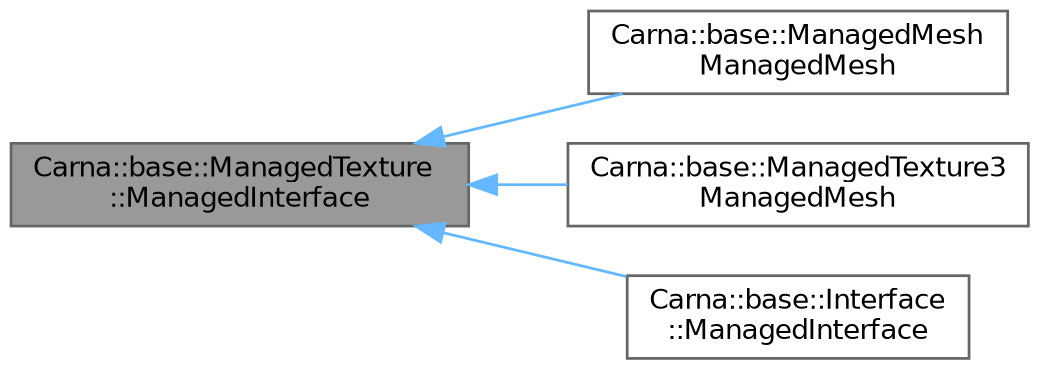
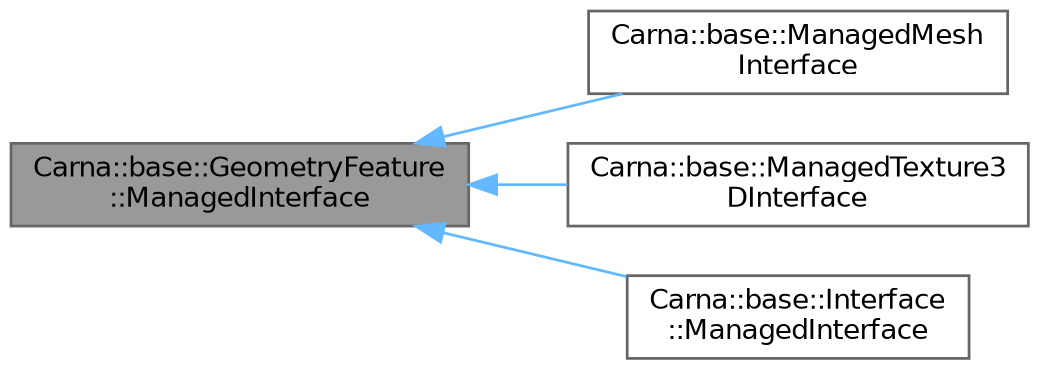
node "Carna::base::ManagedMesh ManagedMesh": label "Carna::base::ManagedMesh ManagedMesh" -> "Carna::base::ManagedMesh Interface"
node "Carna::base::ManagedTexture ::ManagedInterface": label "Carna::base::ManagedTexture ::ManagedInterface" -> "Carna::base::GeometryFeature ::ManagedInterface"
node "Carna::base::ManagedTexture3 ManagedMesh": label "Carna::base::ManagedTexture3 ManagedMesh" -> "Carna::base::ManagedTexture3 DInterface"
